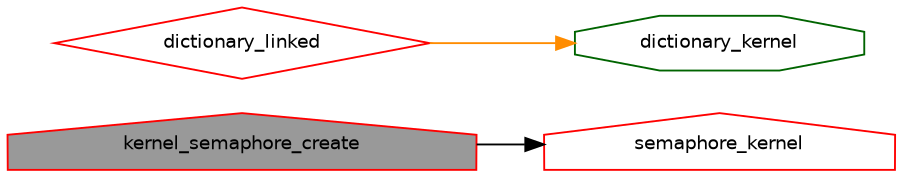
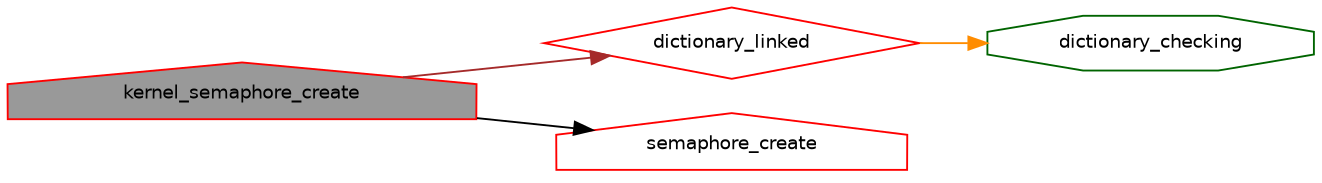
node "dictionary_kernel": label "dictionary_kernel" -> "dictionary_checking"
edge "kernel_semaphore_create" -> "dictionary_linked": added
node "semaphore_kernel": label "semaphore_kernel" -> "semaphore_create"
